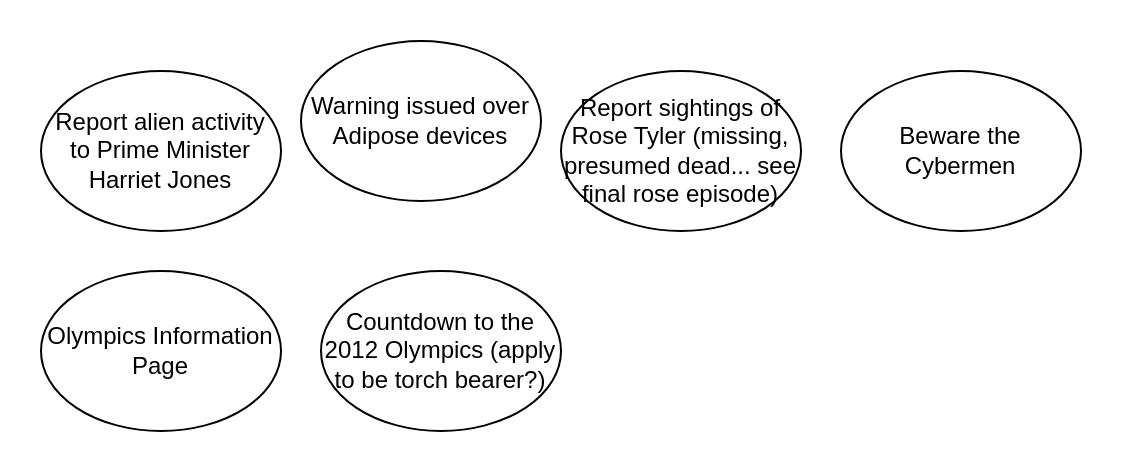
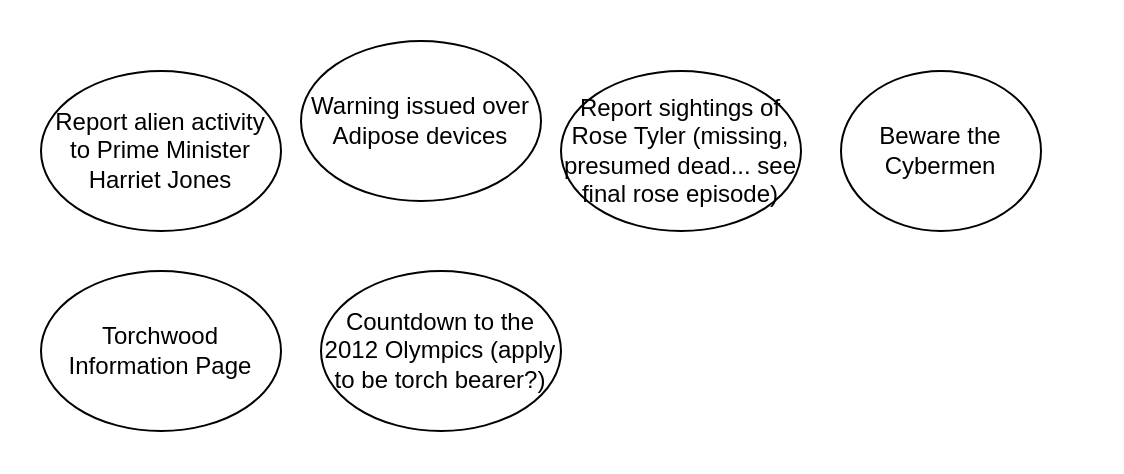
node "Beware the Cybermen": size 240x160 -> 200x160
node "Olympics Information Page": label "Olympics Information Page" -> "Torchwood Information Page"
